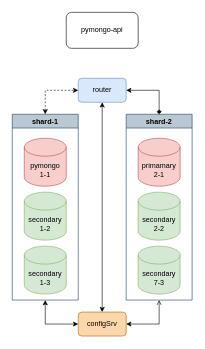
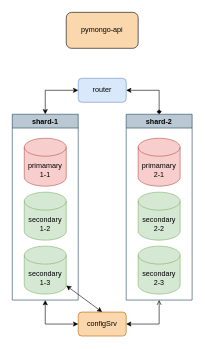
node "pymongo-api": fillcolor #ffffff -> #fad7ac
edge "router" -- "shard-1": style dashed -> solid
node "pymongo 1-1": label "pymongo 1-1" -> "primamary 1-1"
node "secondary 7-3": label "secondary 7-3" -> "secondary 2-3"
edge "router" -- "configSrv": now "secondary 1-3" -- "configSrv"
